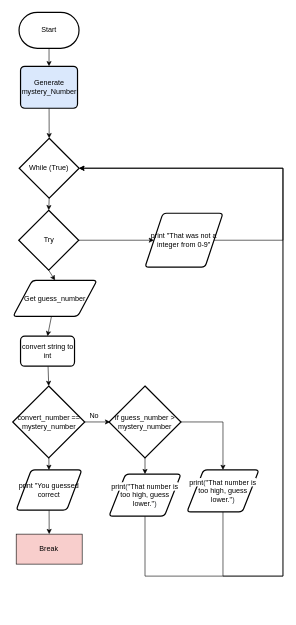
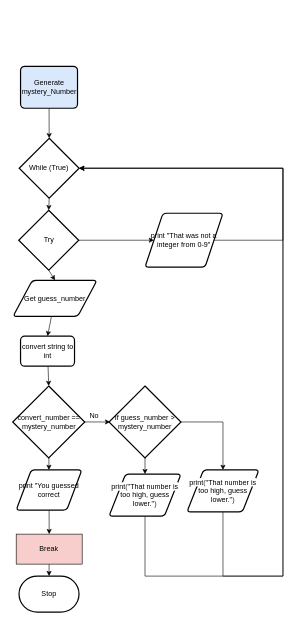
node "Start": removed
edge "Start" -> "Generate mystery_Number": removed
edge "Break" -> "Stop": added
node "Stop": added
